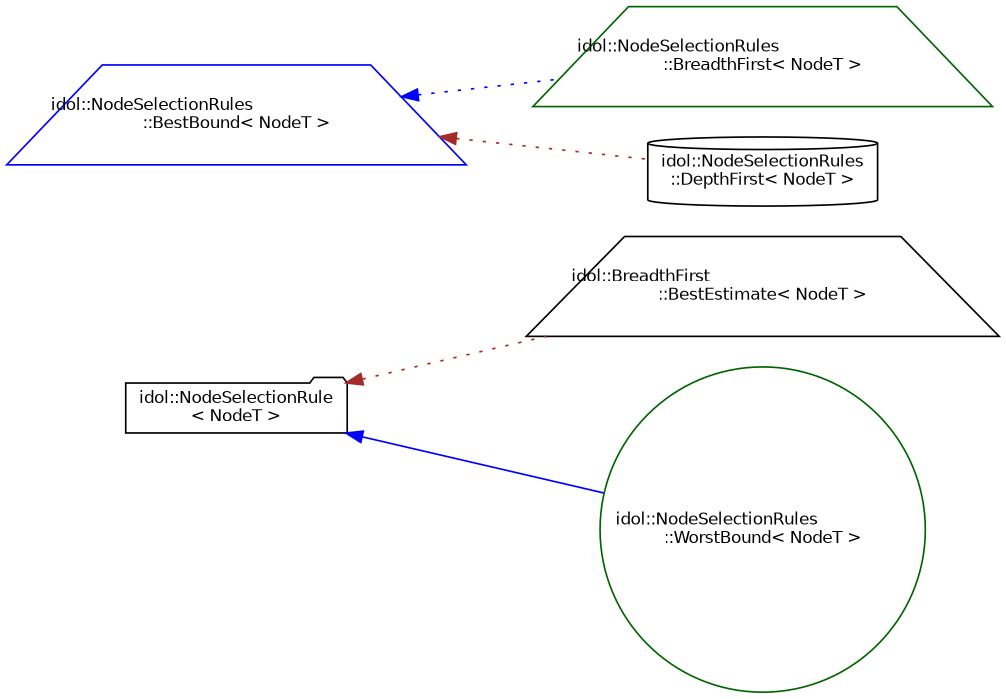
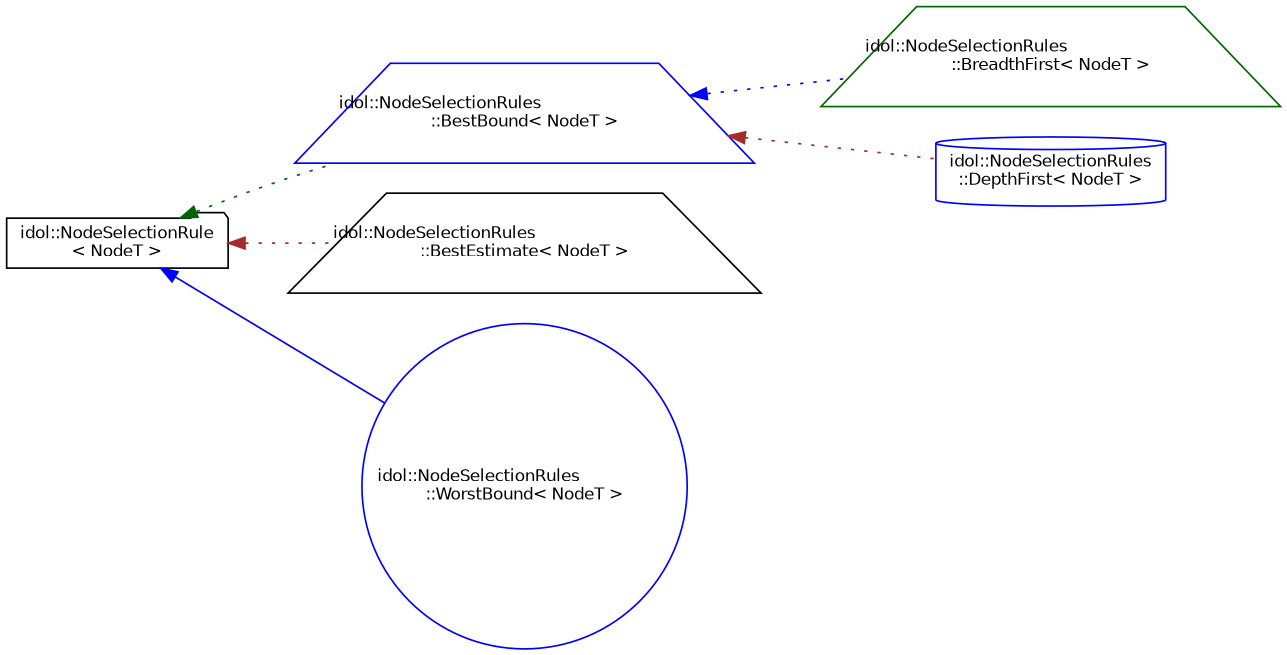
node "idol::NodeSelectionRules ::DepthFirst< NodeT >": color black -> blue
edge "idol::NodeSelectionRules ::BestBound< NodeT >" -> "idol::NodeSelectionRule < NodeT >": added
node "idol::BreadthFirst ::BestEstimate< NodeT >": label "idol::BreadthFirst ::BestEstimate< NodeT >" -> "idol::NodeSelectionRules ::BestEstimate< NodeT >"
node "idol::NodeSelectionRules ::WorstBound< NodeT >": color darkgreen -> blue
